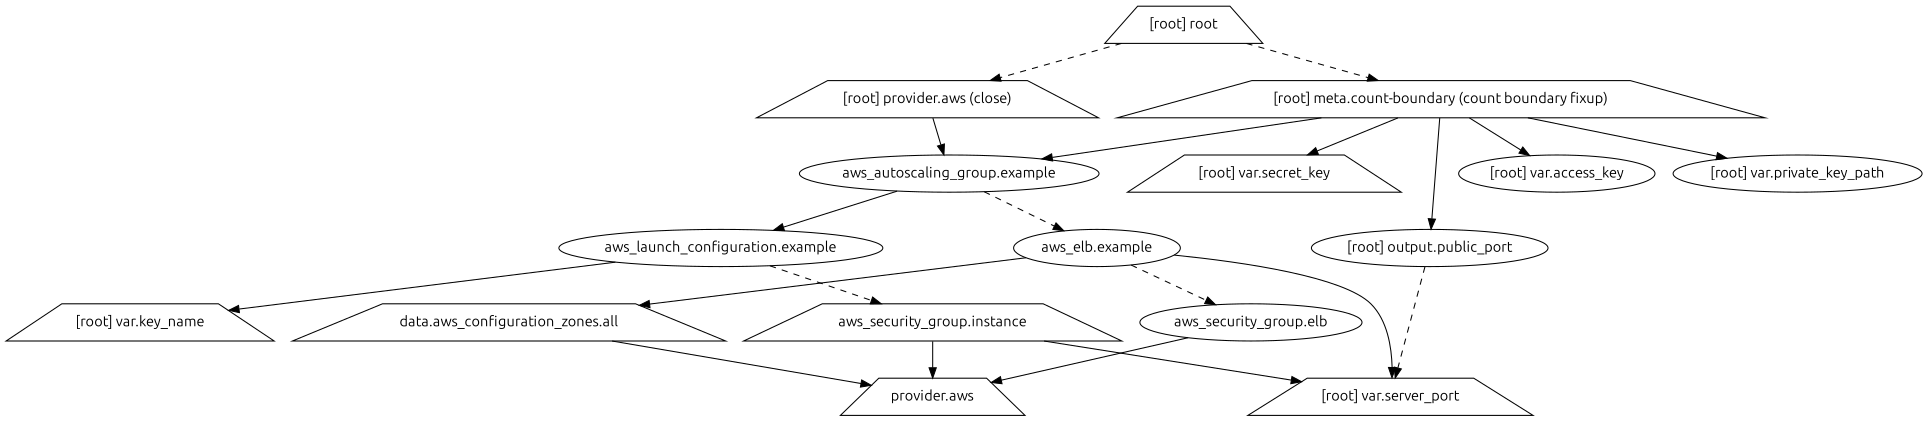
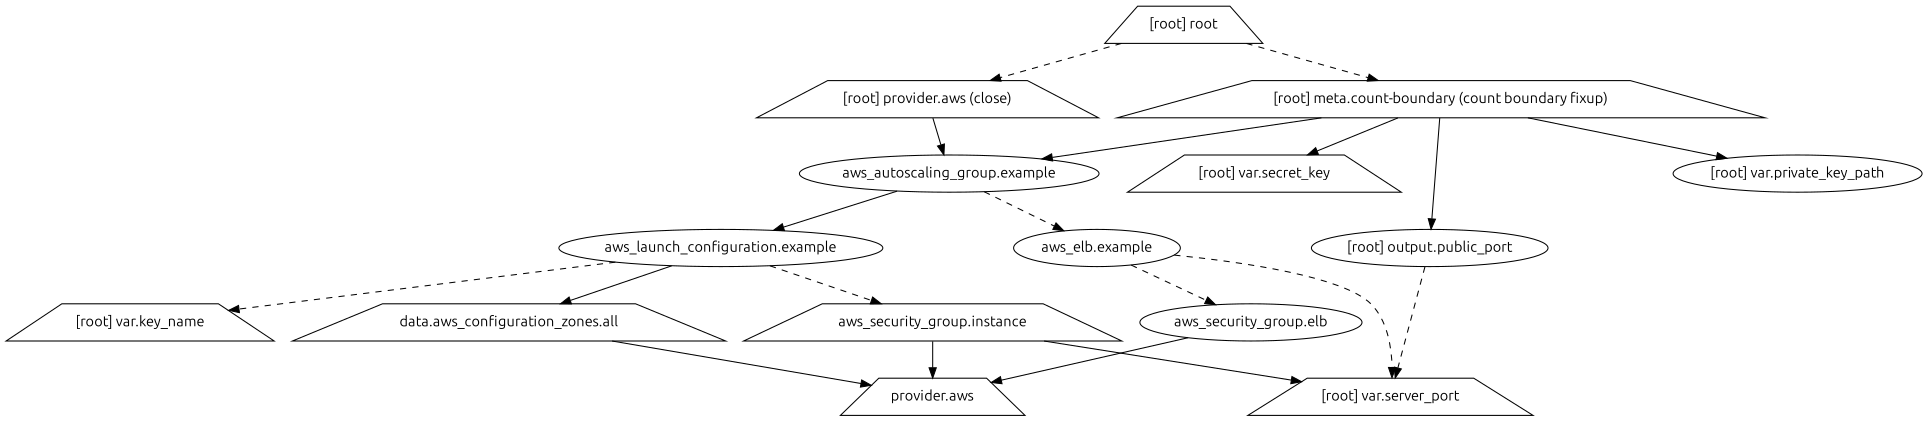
node "[root] var.access_key": removed
edge "aws_elb.example" -> "[root] var.server_port": style solid -> dashed
edge "aws_elb.example" -> "data.aws_configuration_zones.all": now "aws_launch_configuration.example" -> "data.aws_configuration_zones.all"
edge "aws_launch_configuration.example" -> "[root] var.key_name": style solid -> dashed
